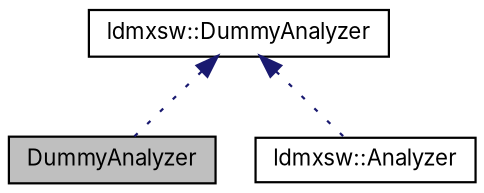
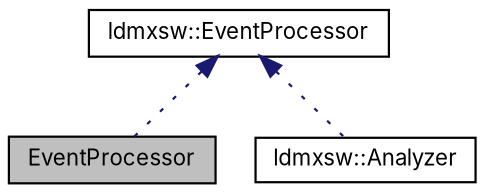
node "ldmxsw::DummyAnalyzer": label "ldmxsw::DummyAnalyzer" -> "ldmxsw::EventProcessor"
node "DummyAnalyzer": label "DummyAnalyzer" -> "EventProcessor"
